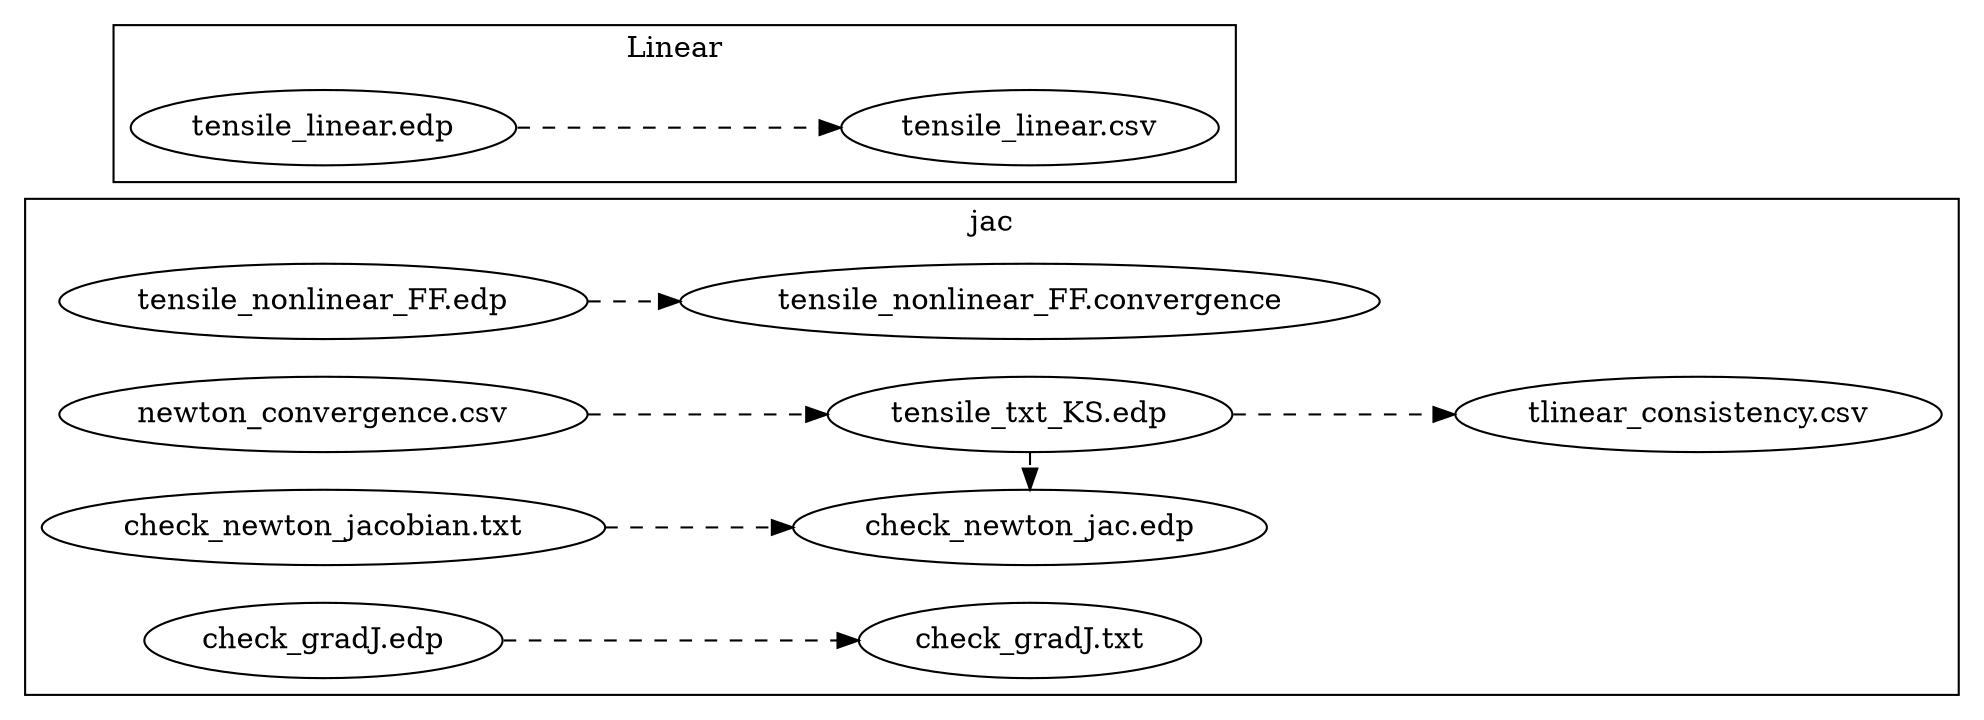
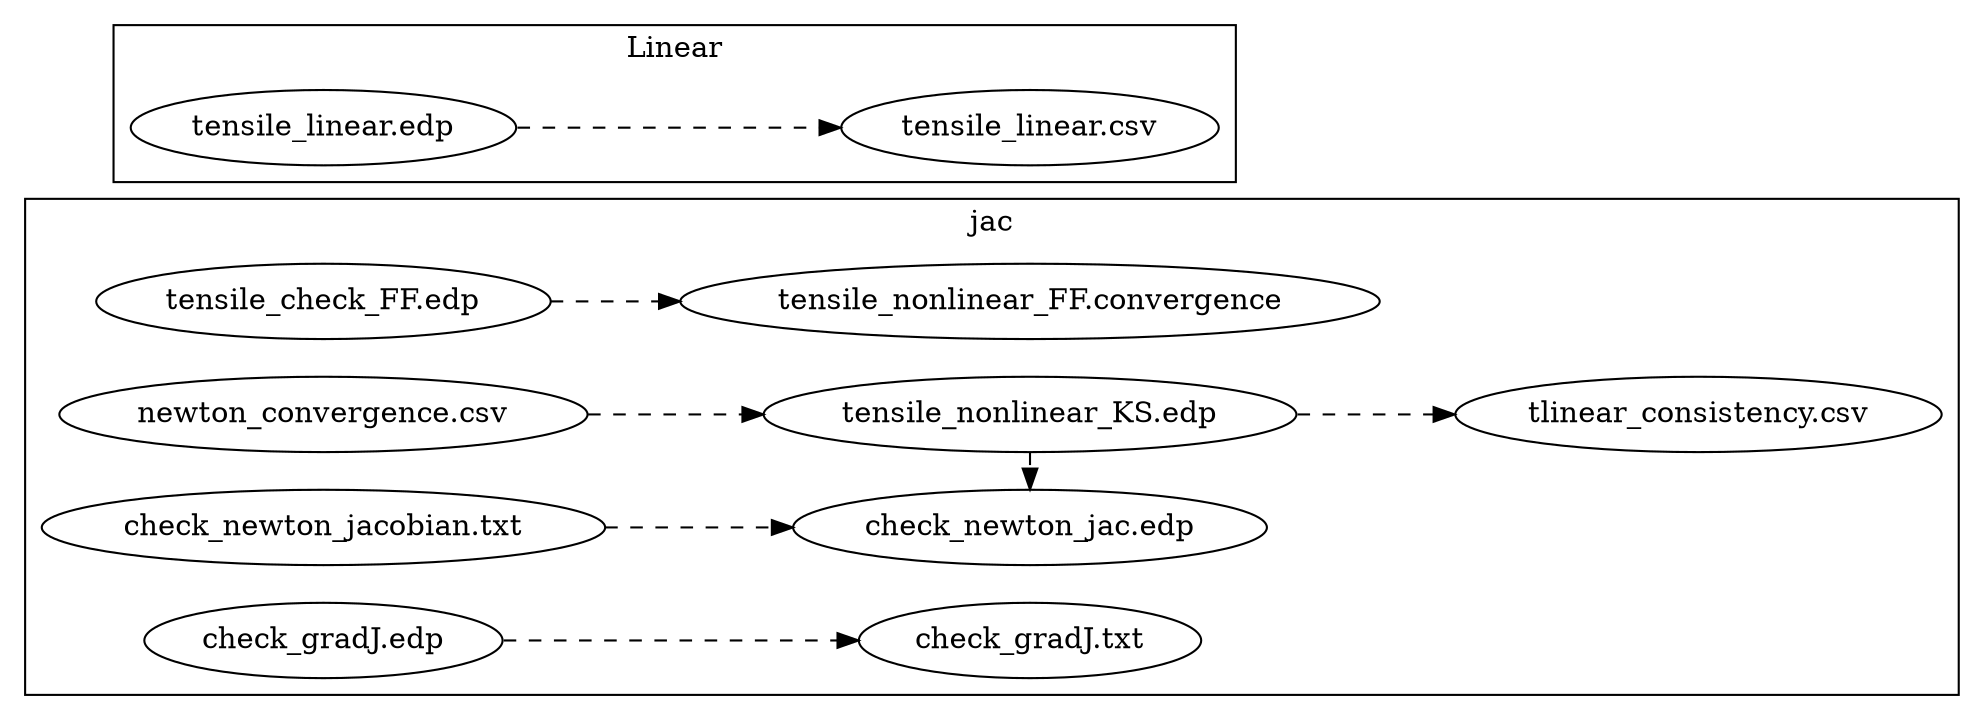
node "tensile_nonlinear_FF.edp": label "tensile_nonlinear_FF.edp" -> "tensile_check_FF.edp"
node "tensile_txt_KS.edp": label "tensile_txt_KS.edp" -> "tensile_nonlinear_KS.edp"
